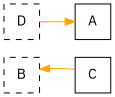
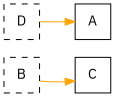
edge "C" -> "B": reversed
